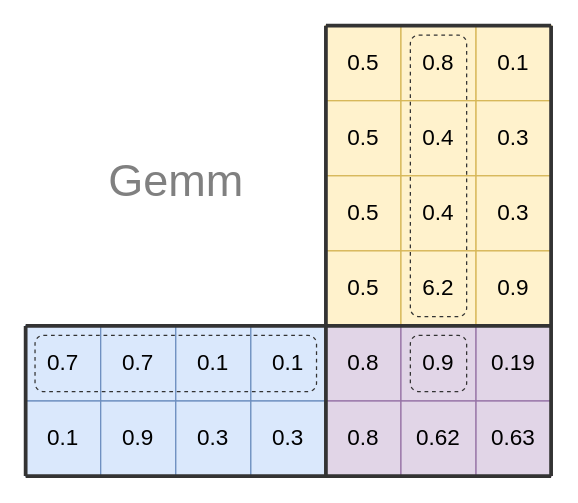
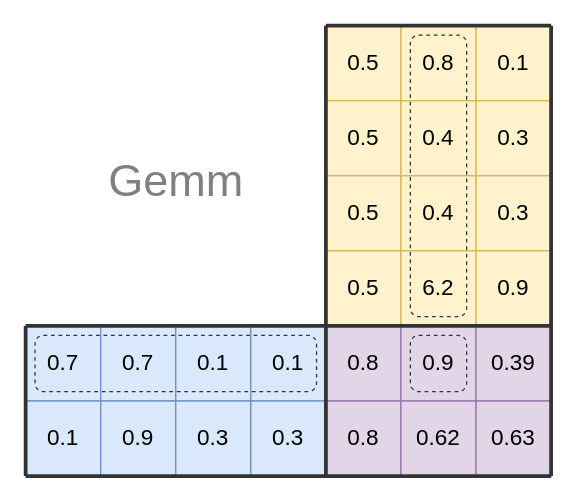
node "0.19": label "0.19" -> "0.39"
